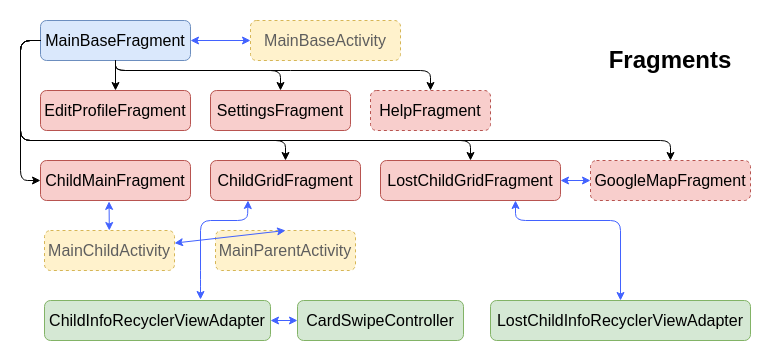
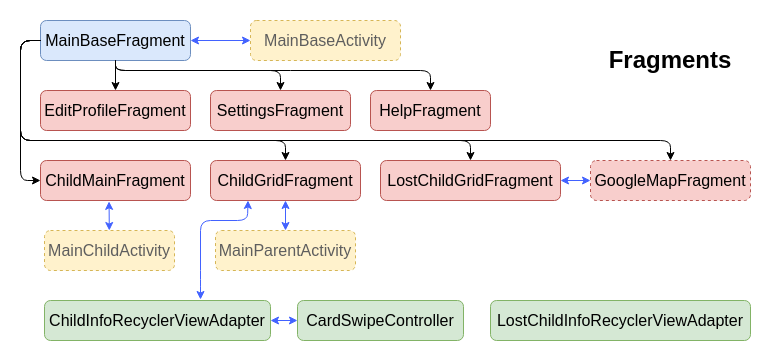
node "HelpFragment": style dashed -> solid
edge "LostChildGridFragment" -- "LostChildInfoRecyclerViewAdapter": removed
edge "MainChildActivity" -- "MainParentActivity": now "ChildGridFragment" -- "MainParentActivity"
